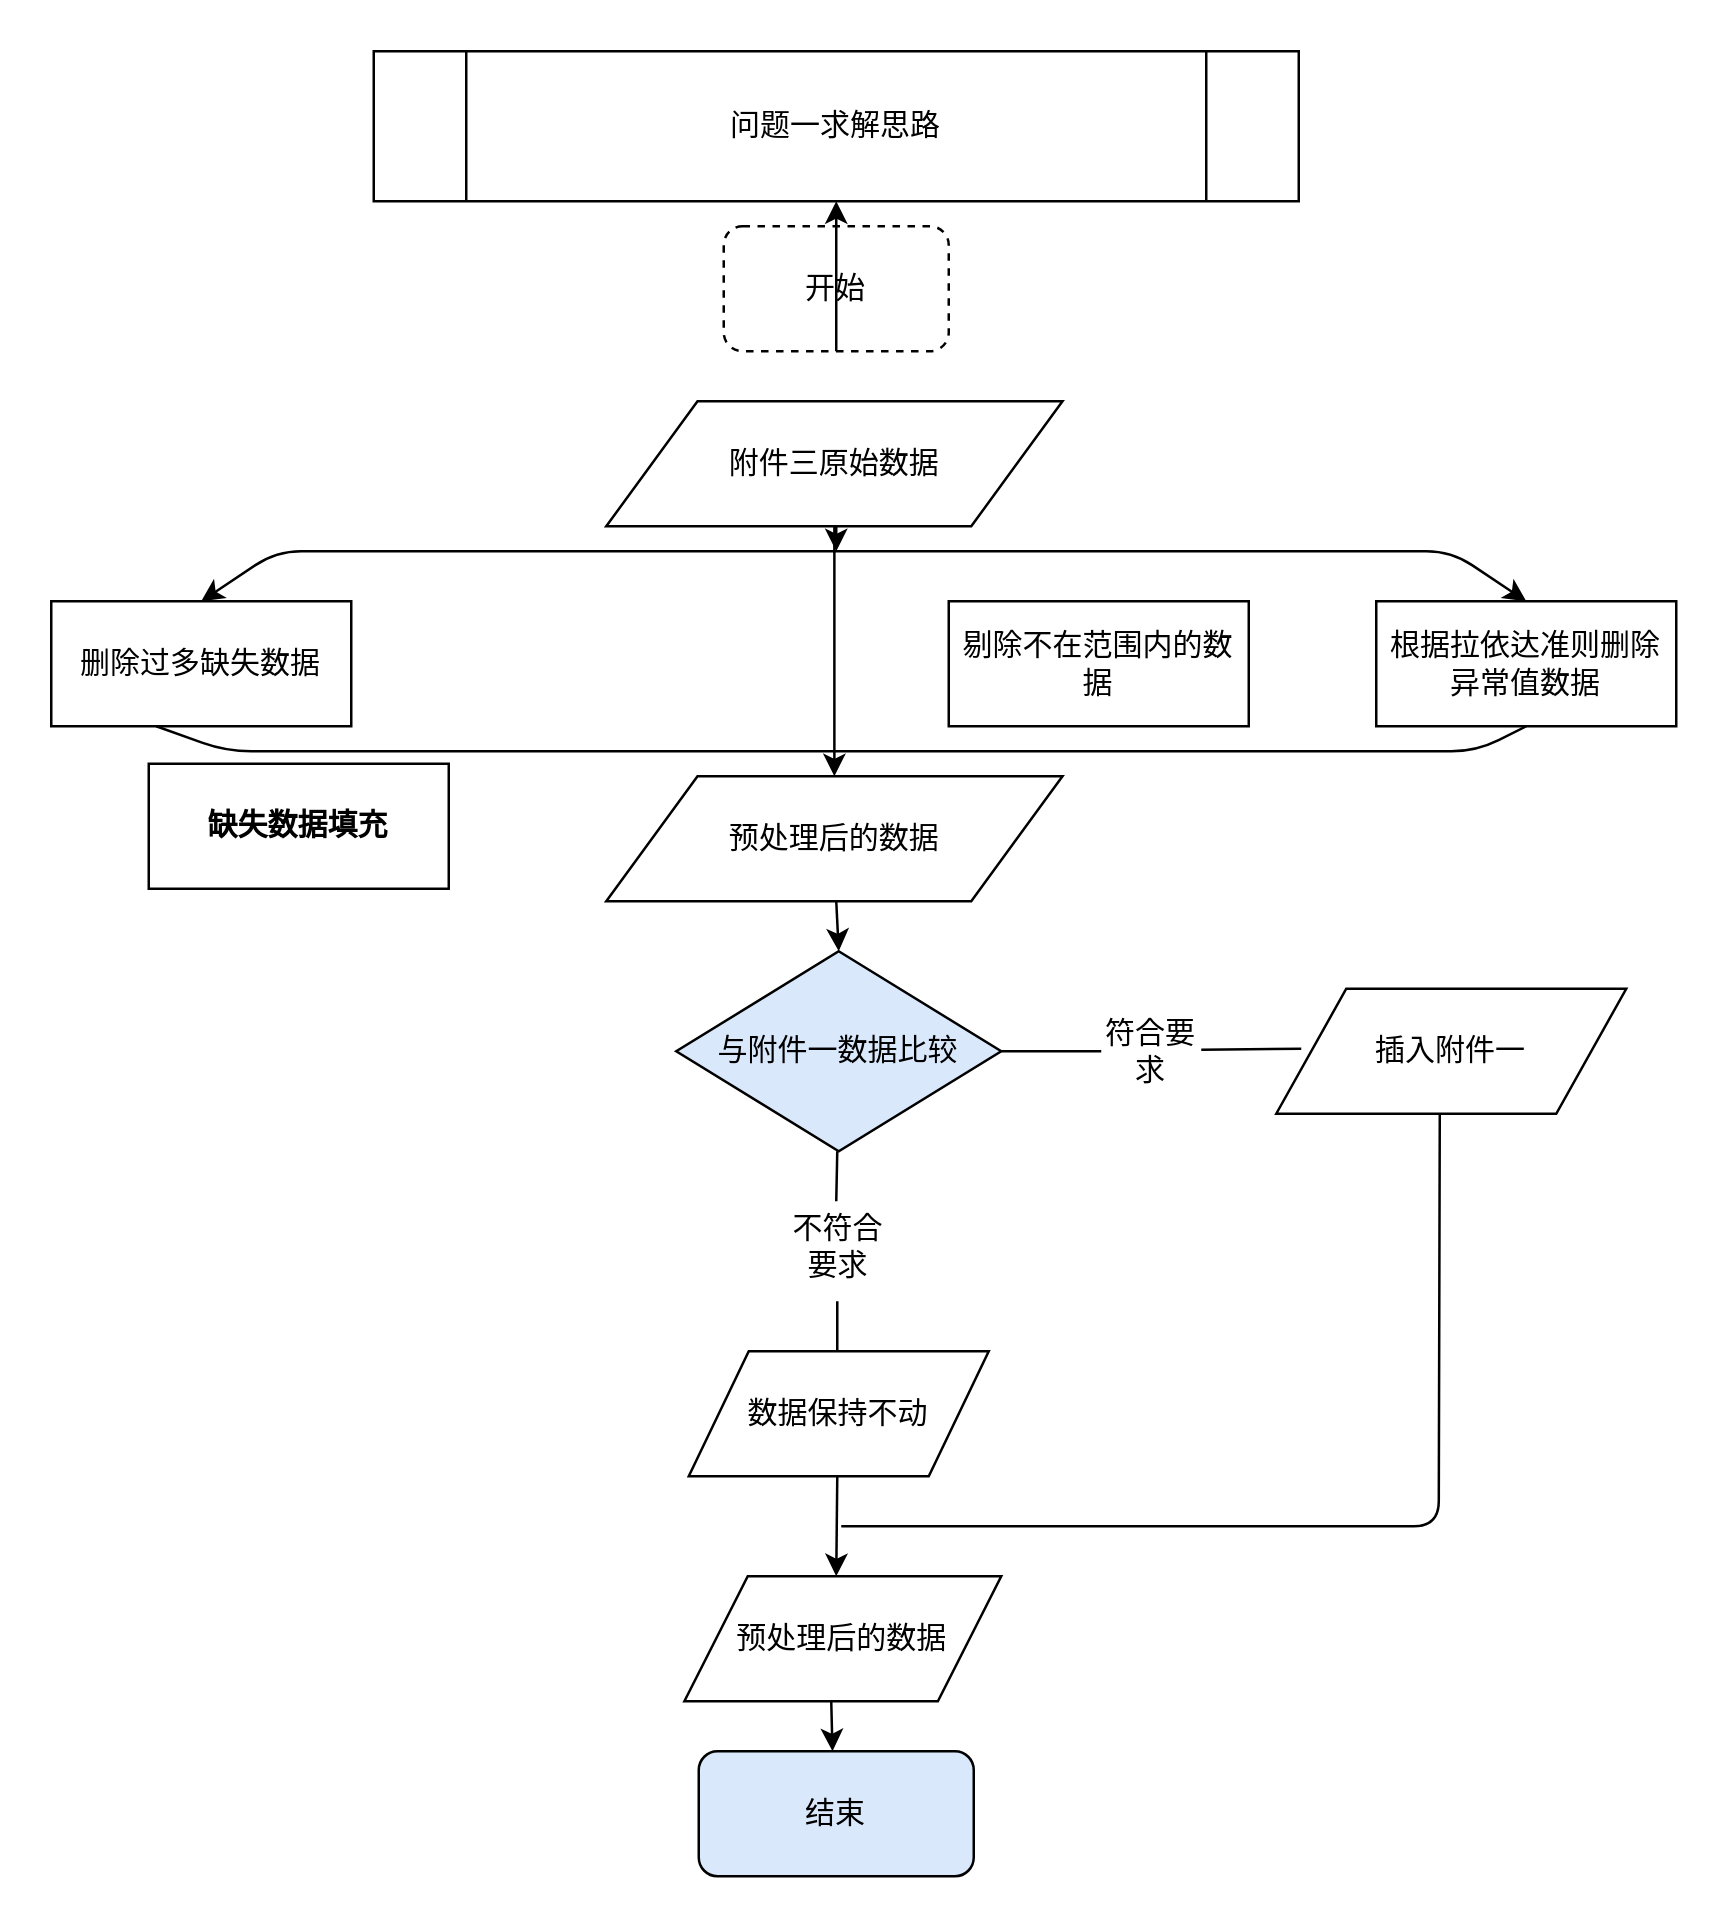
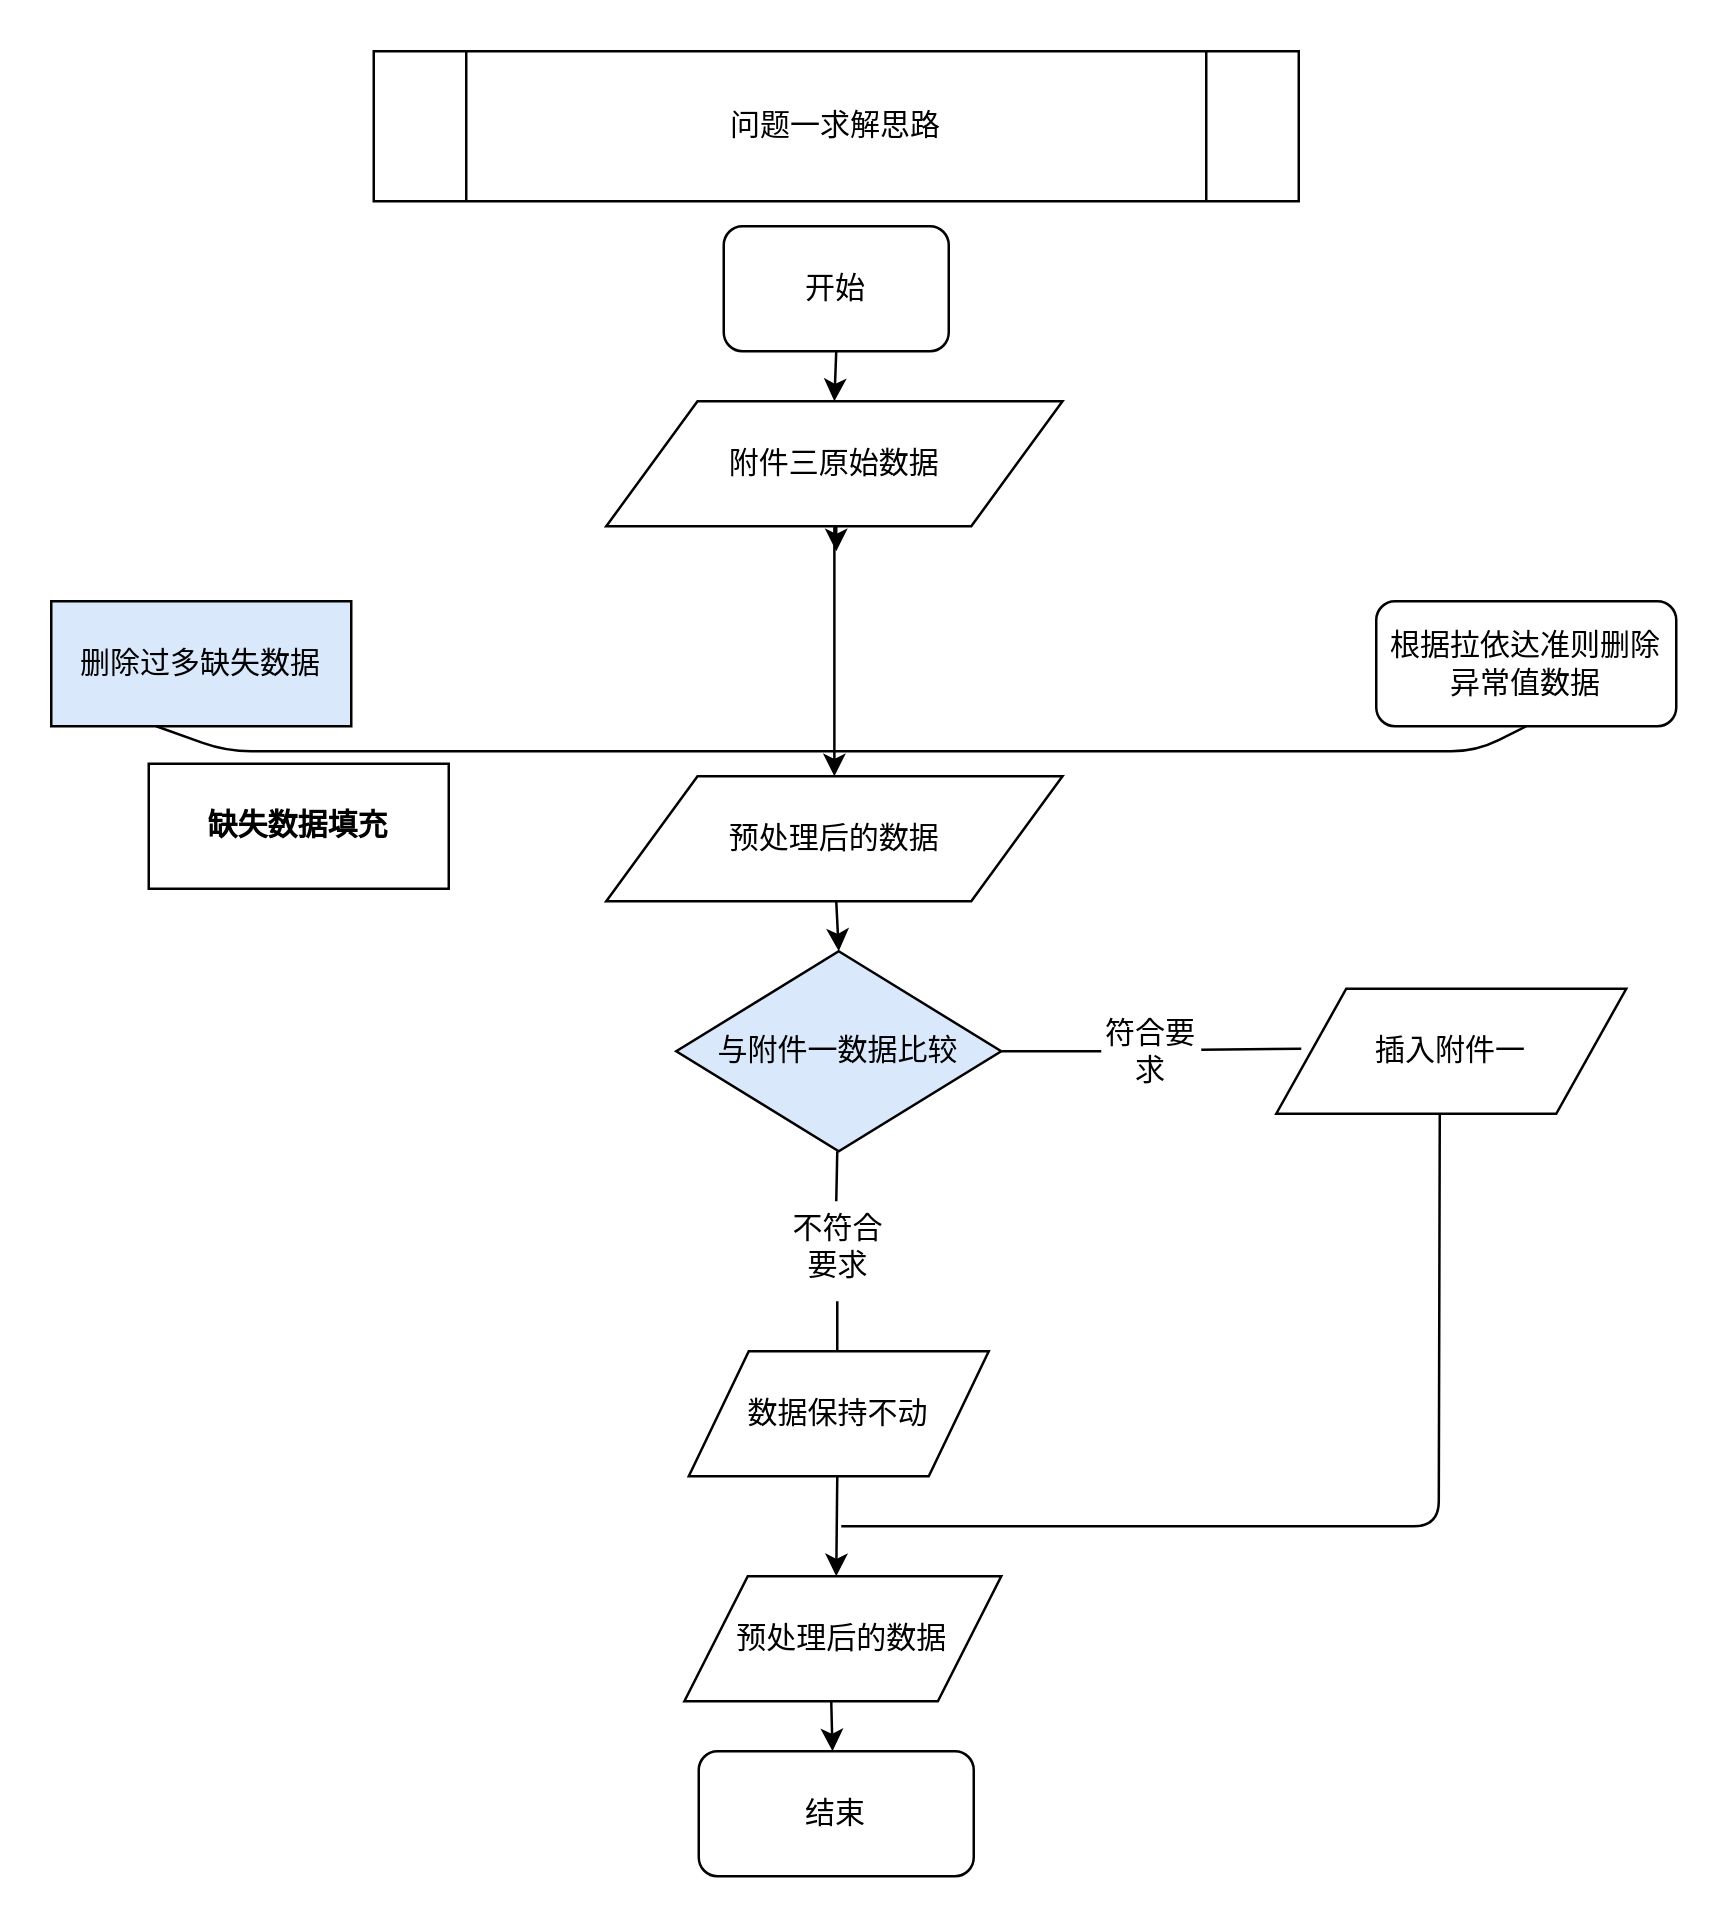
edge "开始" -> "问题一求解思路": now "开始" -> "附件三原始数据"
node "开始": style dashed -> solid
edge "删除过多缺失数据" -- "根据拉依达准则删除异常值数据": removed
node "删除过多缺失数据": fillcolor #ffffff -> #dae8fc
node "剔除不在范围内的数据": removed
node "根据拉依达准则删除异常值数据": shape rectangle -> rounded rectangle
node "结束": fillcolor #dae8fc -> #ffffff
